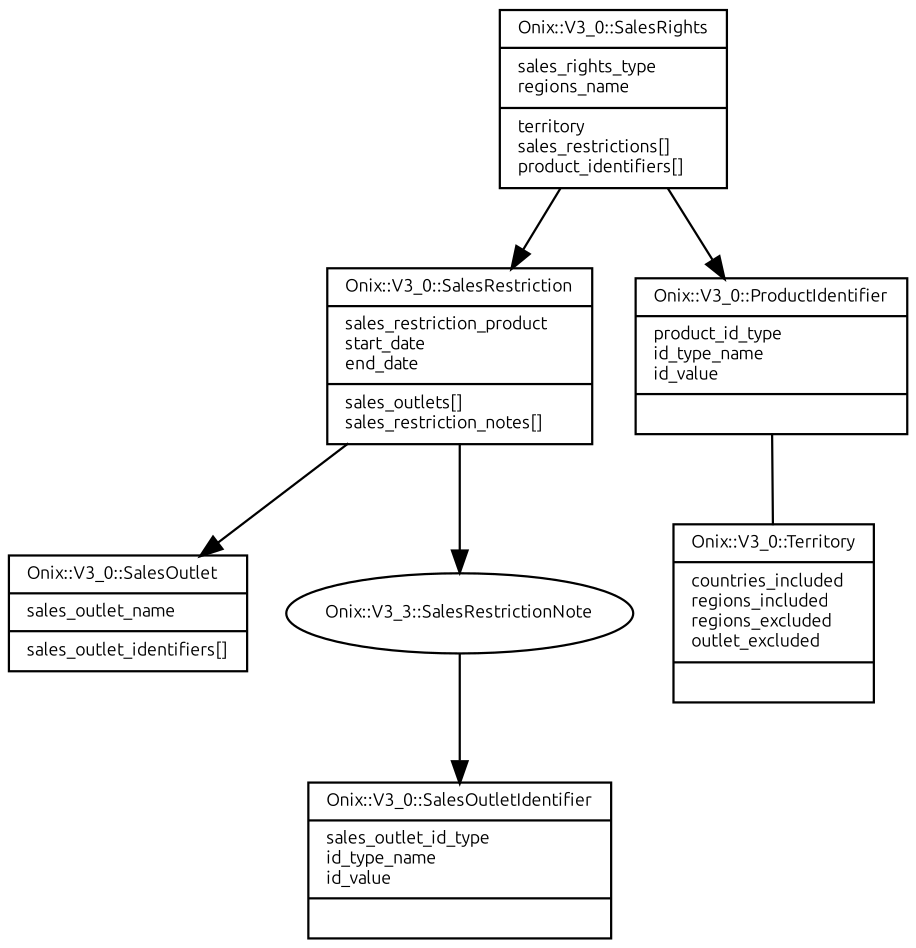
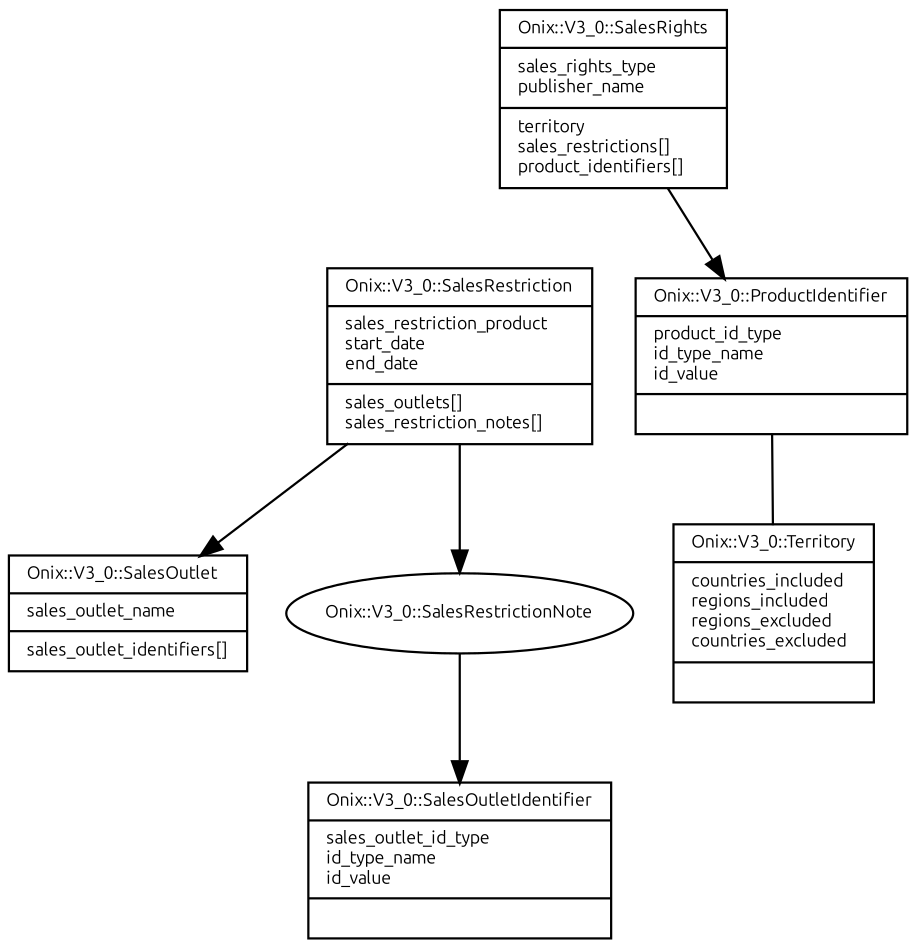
node "Onix::V3_0::SalesRights": text "regions_name" -> "publisher_name"
edge "Onix::V3_0::SalesRights" -> "Onix::V3_0::SalesRestriction": removed
node "Onix::V3_3::SalesRestrictionNote": label "Onix::V3_3::SalesRestrictionNote" -> "Onix::V3_0::SalesRestrictionNote"
node "Onix::V3_0::Territory": text "outlet_excluded" -> "countries_excluded"
